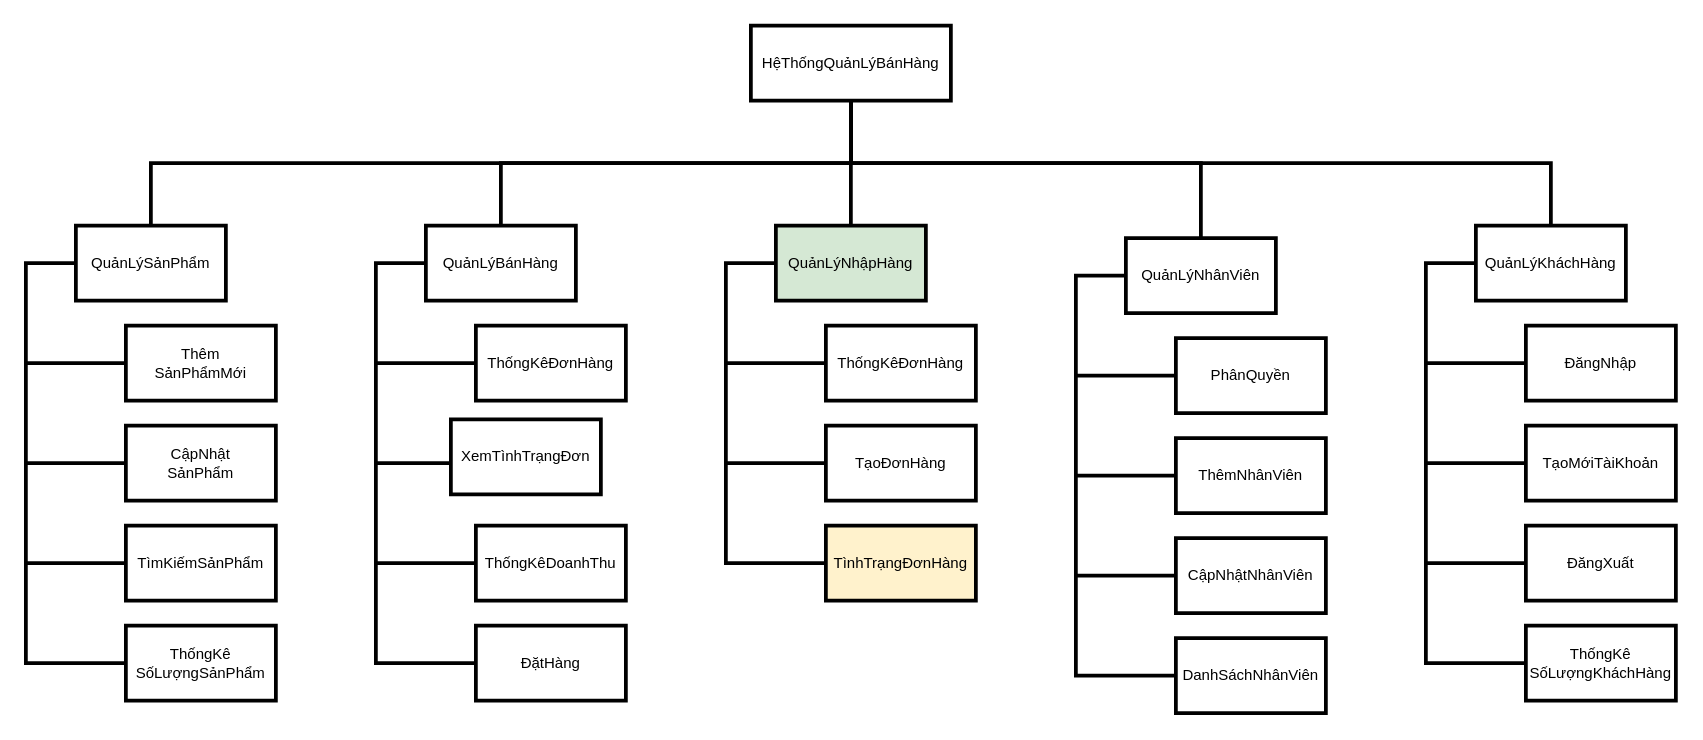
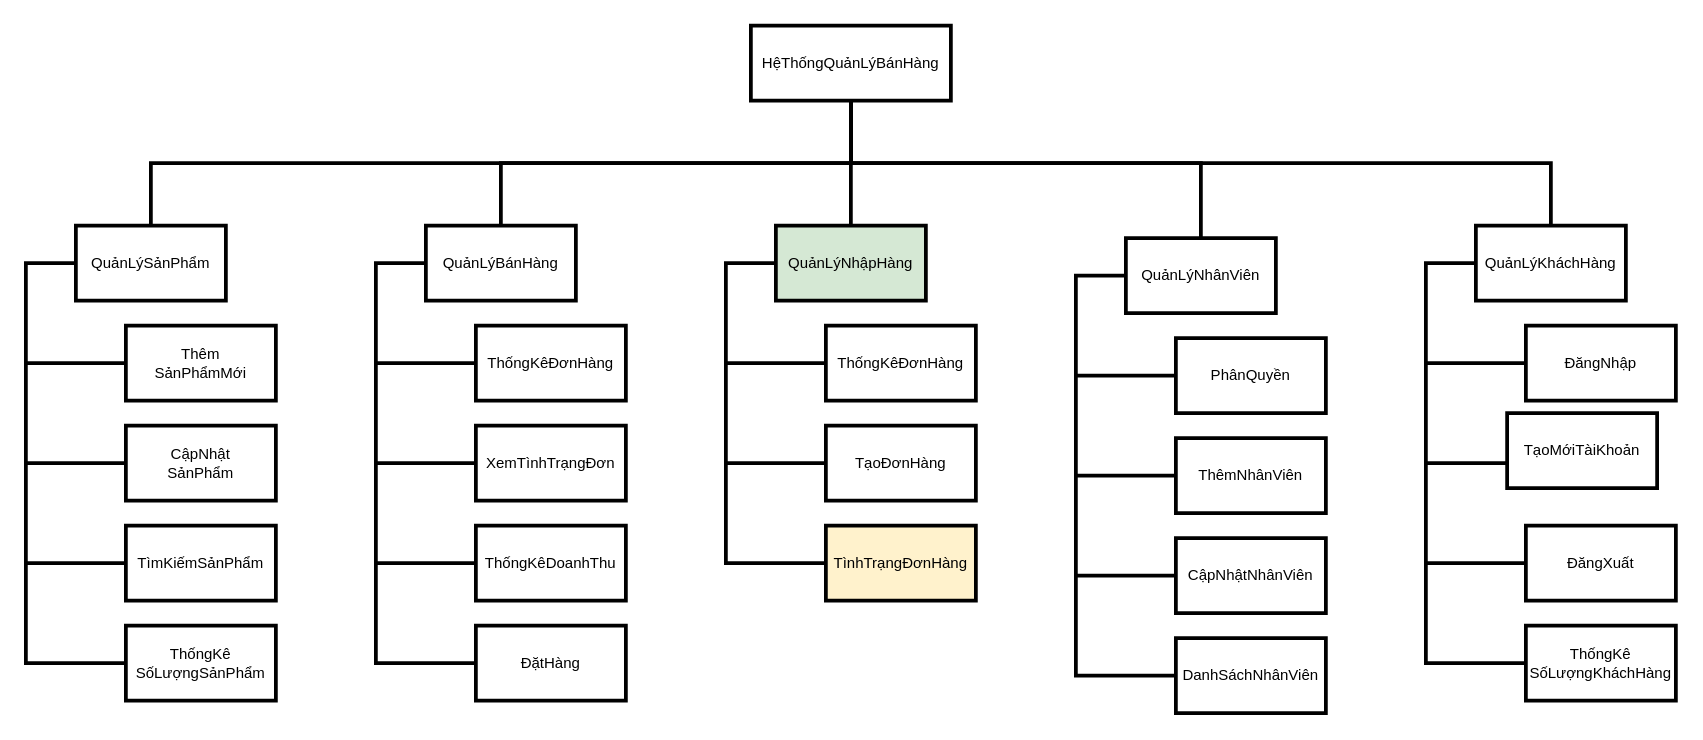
node "XemTìnhTrạngĐơn": moved (526, 457) -> (551, 463)
node "TạoMớiTàiKhoản": moved (1601, 463) -> (1582, 451)
